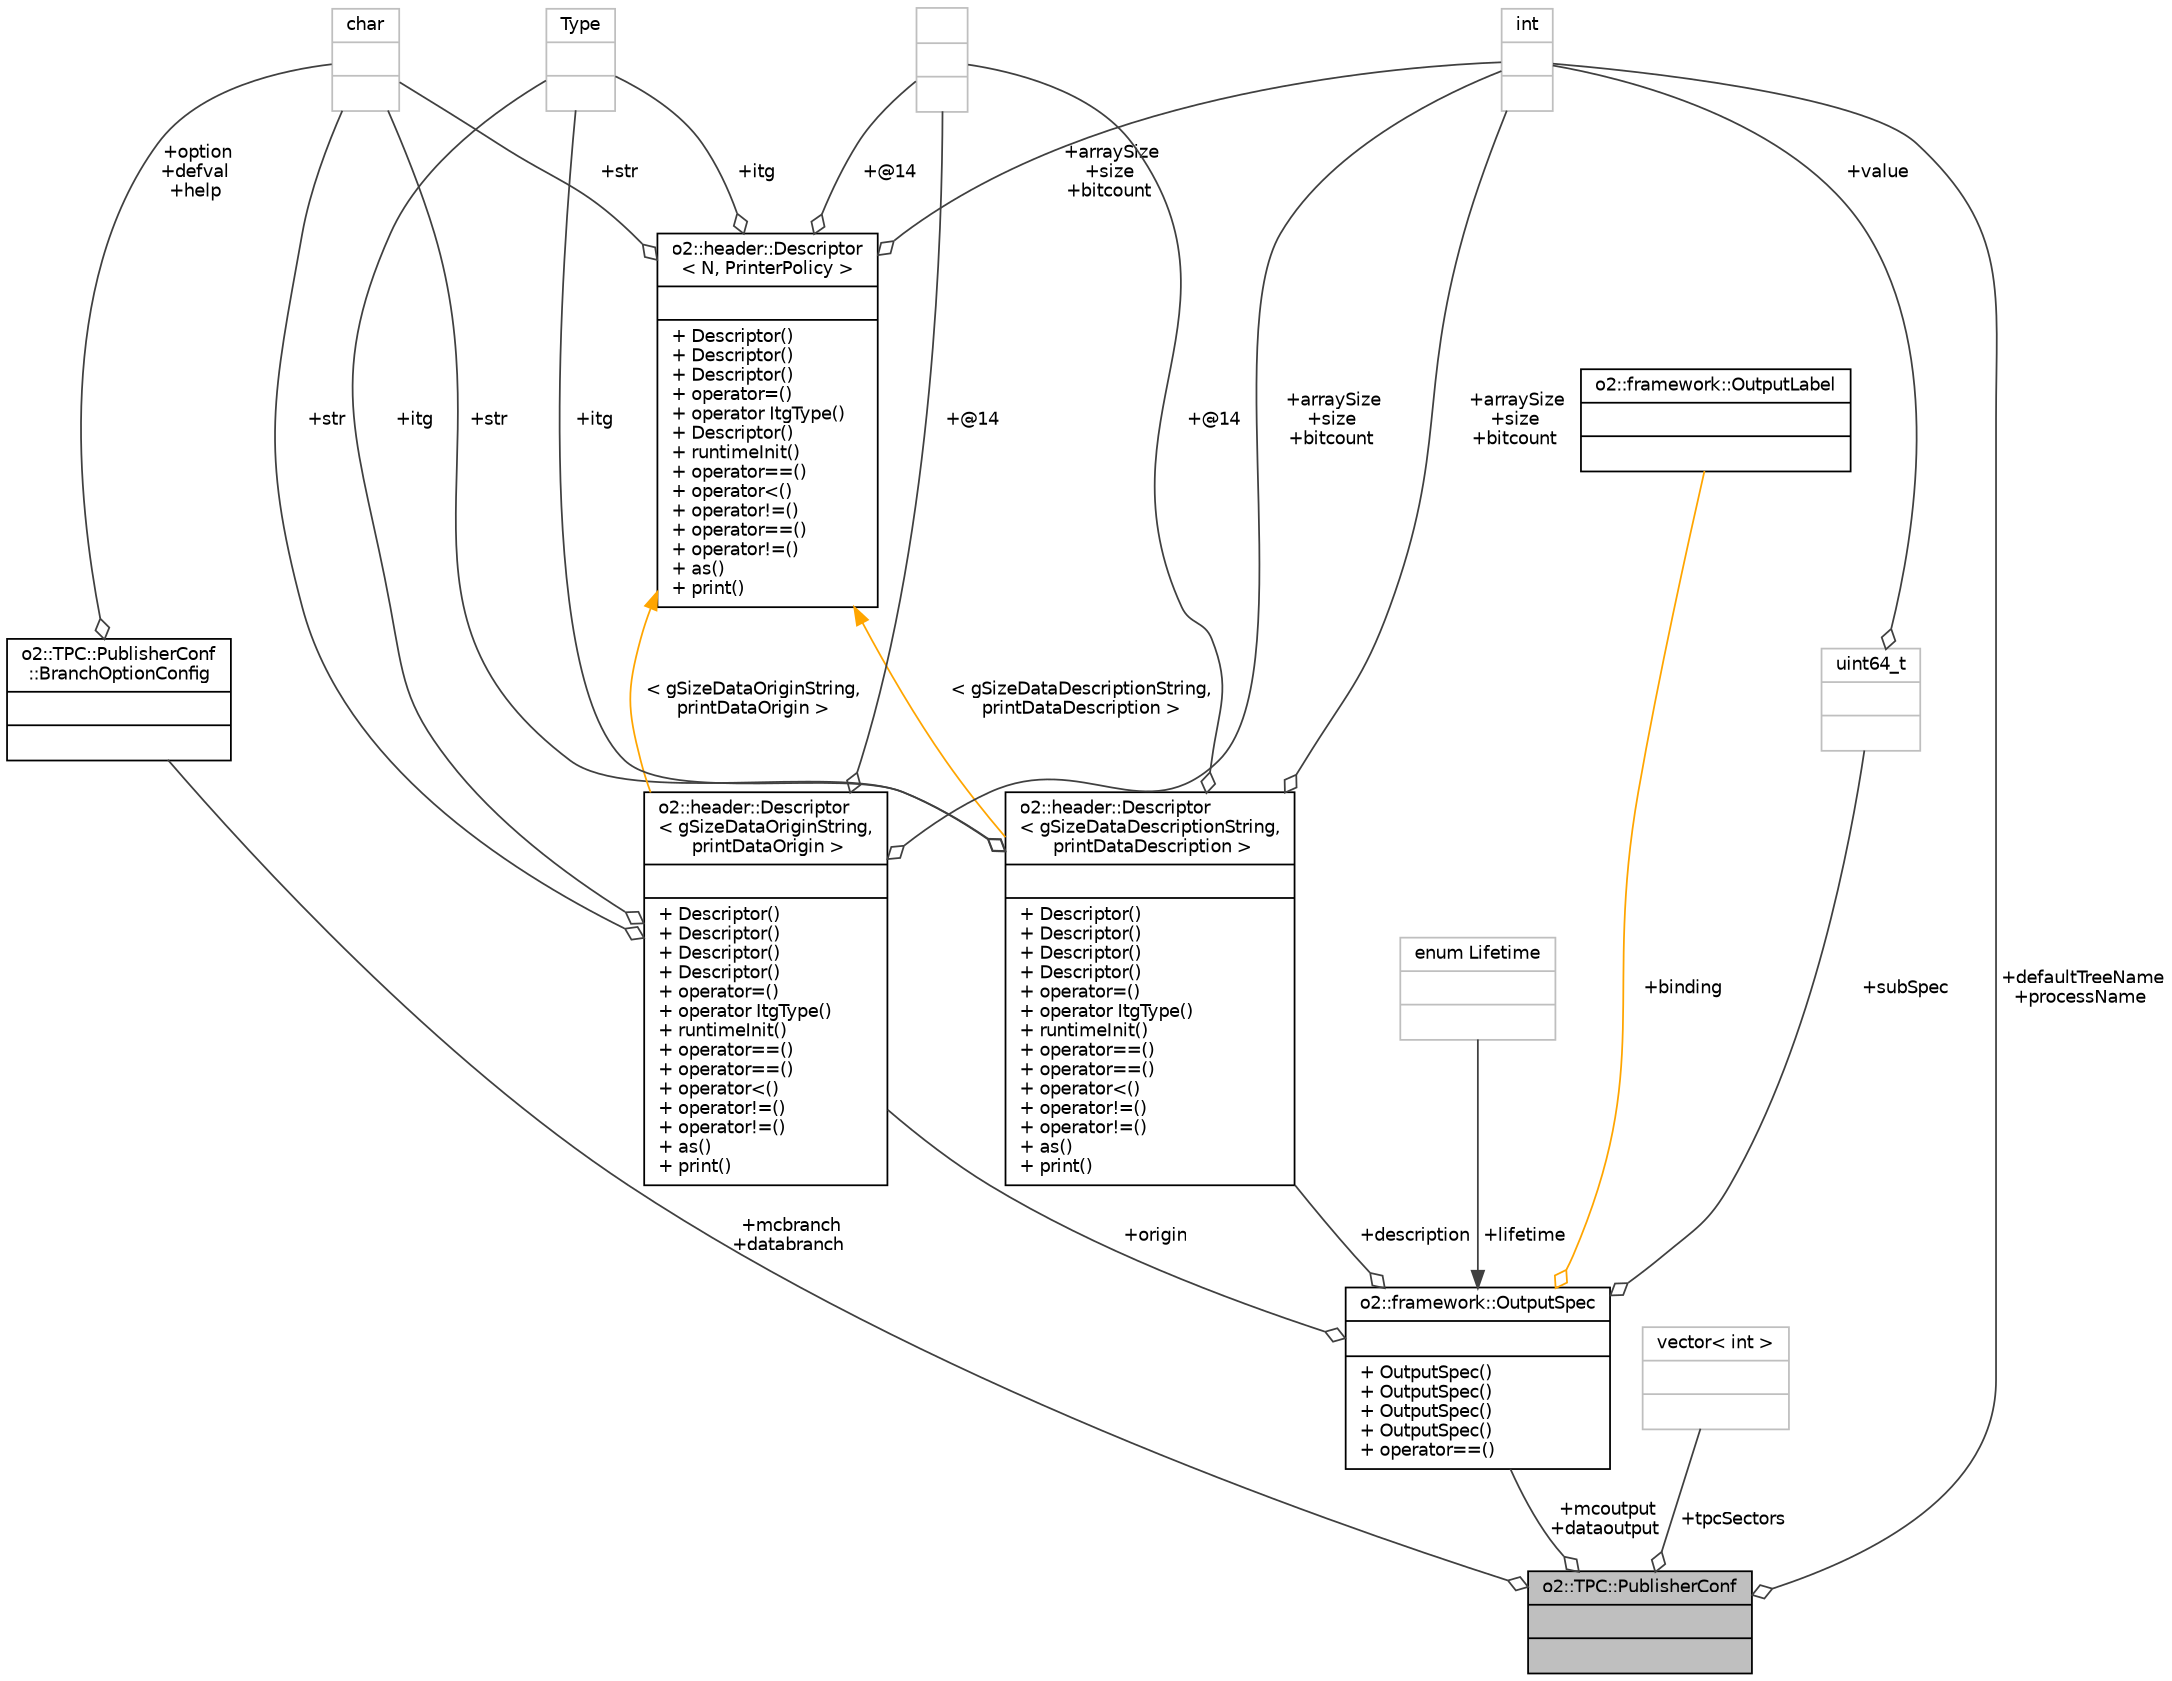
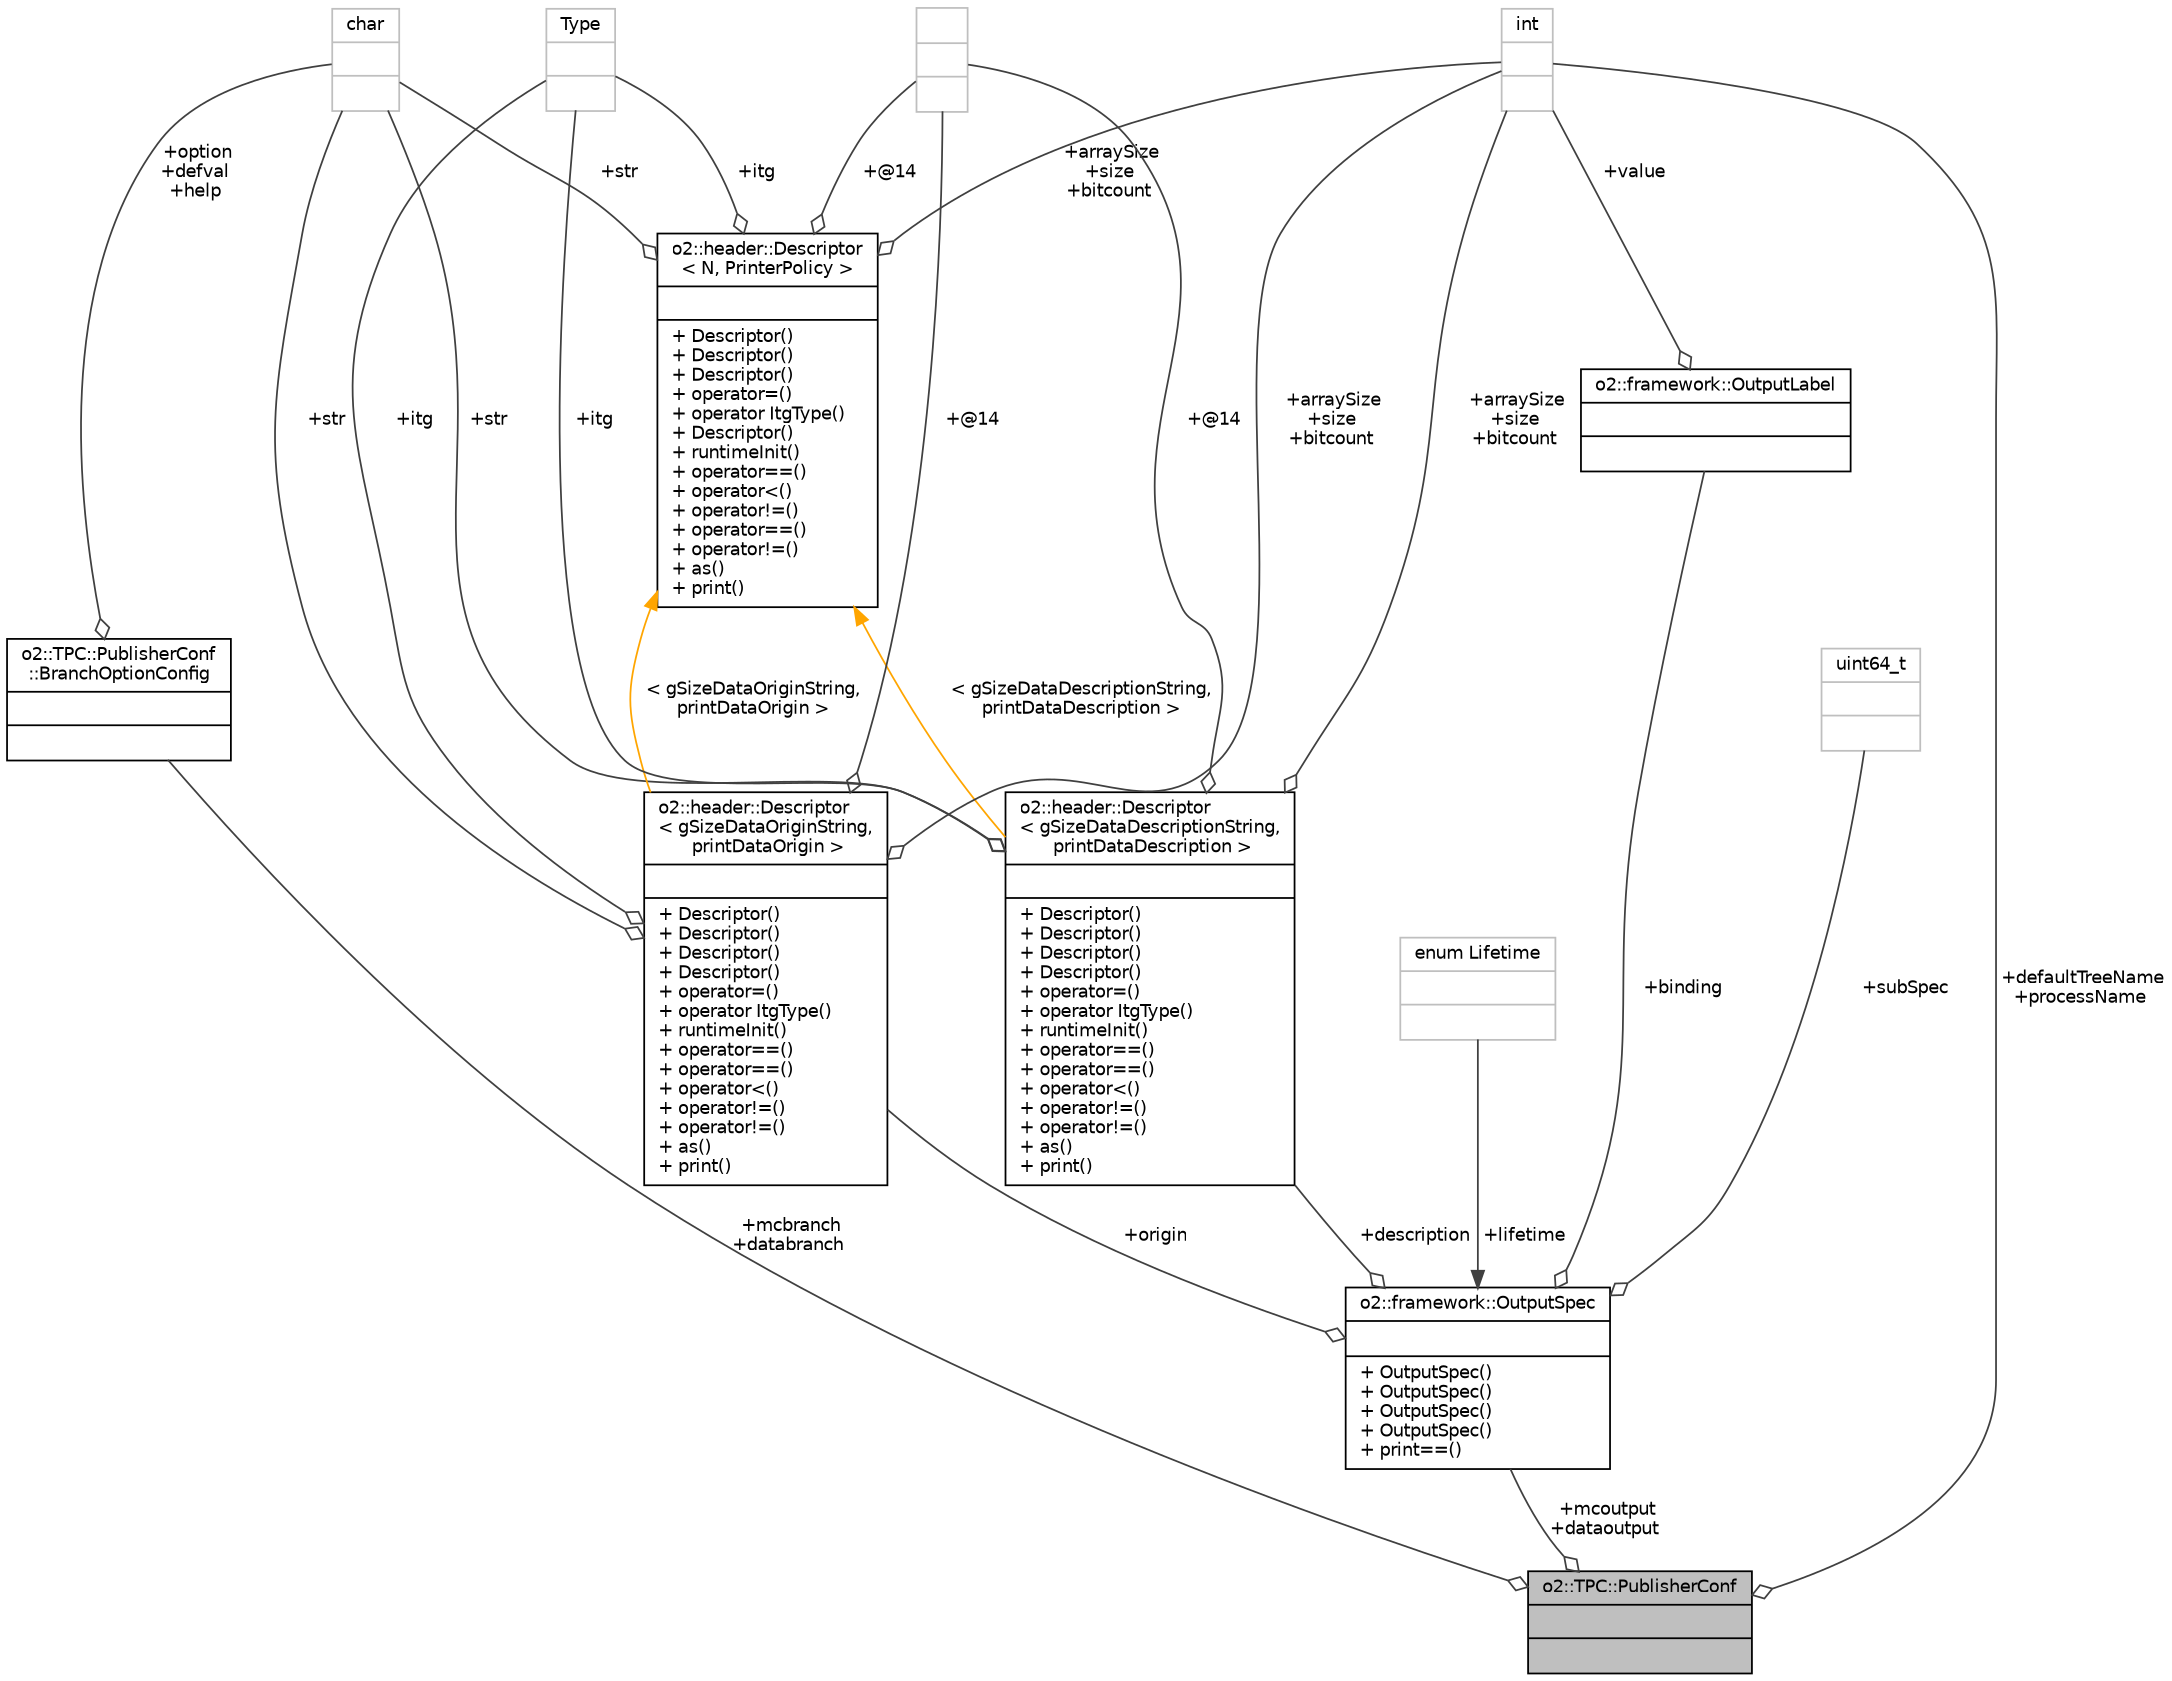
edge "int" -> "uint64_t": now "int" -> "o2::framework::OutputLabel"
edge "o2::framework::OutputLabel" -> "o2::framework::OutputSpec": color orange -> grey25
node "vector< int >": removed
node "o2::framework::OutputSpec": text "+ operator==()" -> "+ print==()"
